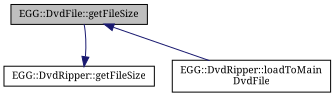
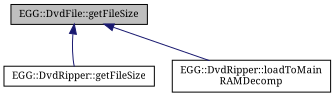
edge "EGG::DvdFile::getFileSize" -> "EGG::DvdRipper::getFileSize": reversed
node "EGG::DvdRipper::loadToMain DvdFile": label "EGG::DvdRipper::loadToMain DvdFile" -> "EGG::DvdRipper::loadToMain RAMDecomp"
